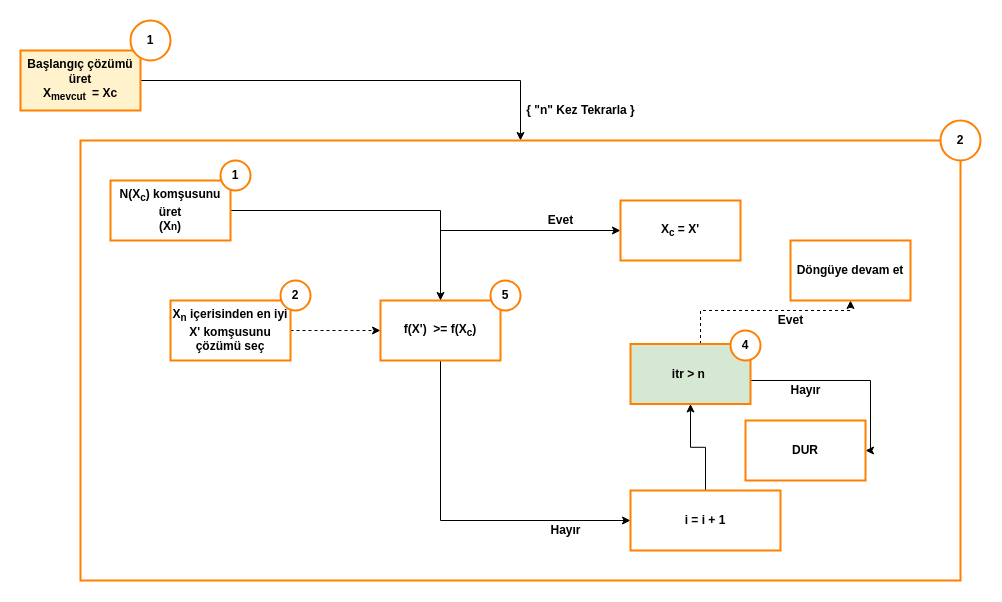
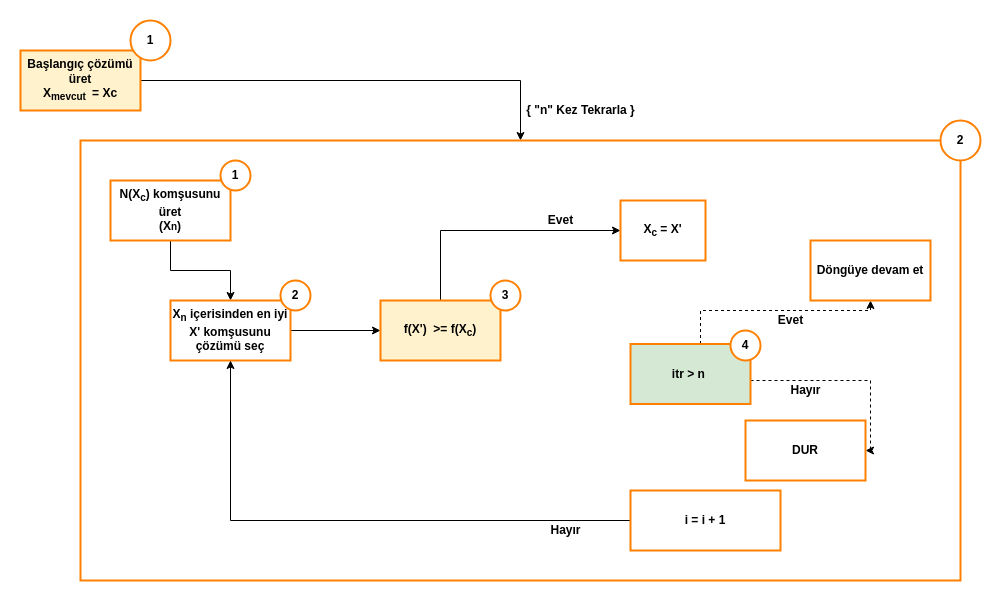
edge "N(Xc) komşusunu üret (Xn)" -> "f(X') >= f(Xc)": now "N(Xc) komşusunu üret (Xn)" -> "Xn içerisinden en iyi X' komşusunu çözümü seç"
node "Xc = X'": size 120x60 -> 85x60
node "Döngüye devam et": moved (851, 271) -> (871, 271)
node "5": label "5" -> "3"
edge "Xn içerisinden en iyi X' komşusunu çözümü seç" -> "f(X') >= f(Xc)": style dashed -> solid
node "f(X') >= f(Xc)": fillcolor #ffffff -> #fff2cc
edge "itr > n" -> "DUR": style solid -> dashed
edge "f(X') >= f(Xc)" -> "i = i + 1": removed
edge "i = i + 1" -> "itr > n": now "i = i + 1" -> "Xn içerisinden en iyi X' komşusunu çözümü seç"
